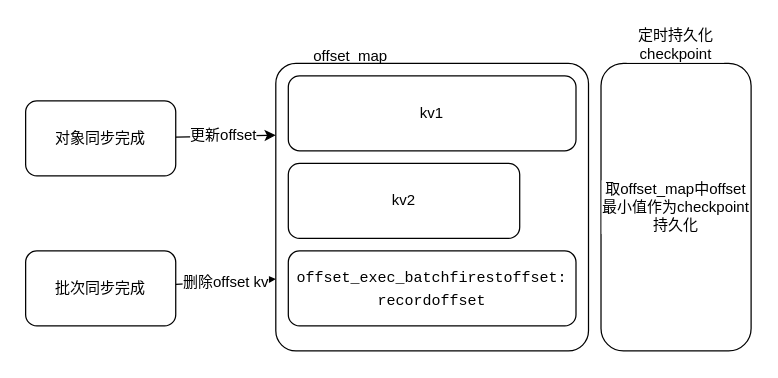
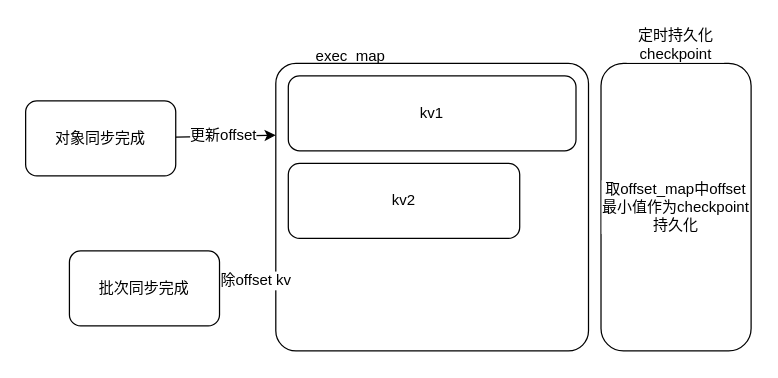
node "offset_map": label "offset_map" -> "exec_map"
node "批次同步完成": moved (101, 288) -> (144, 288)
node "offset_exec_batchfirestoffset: recordoffset": removed
